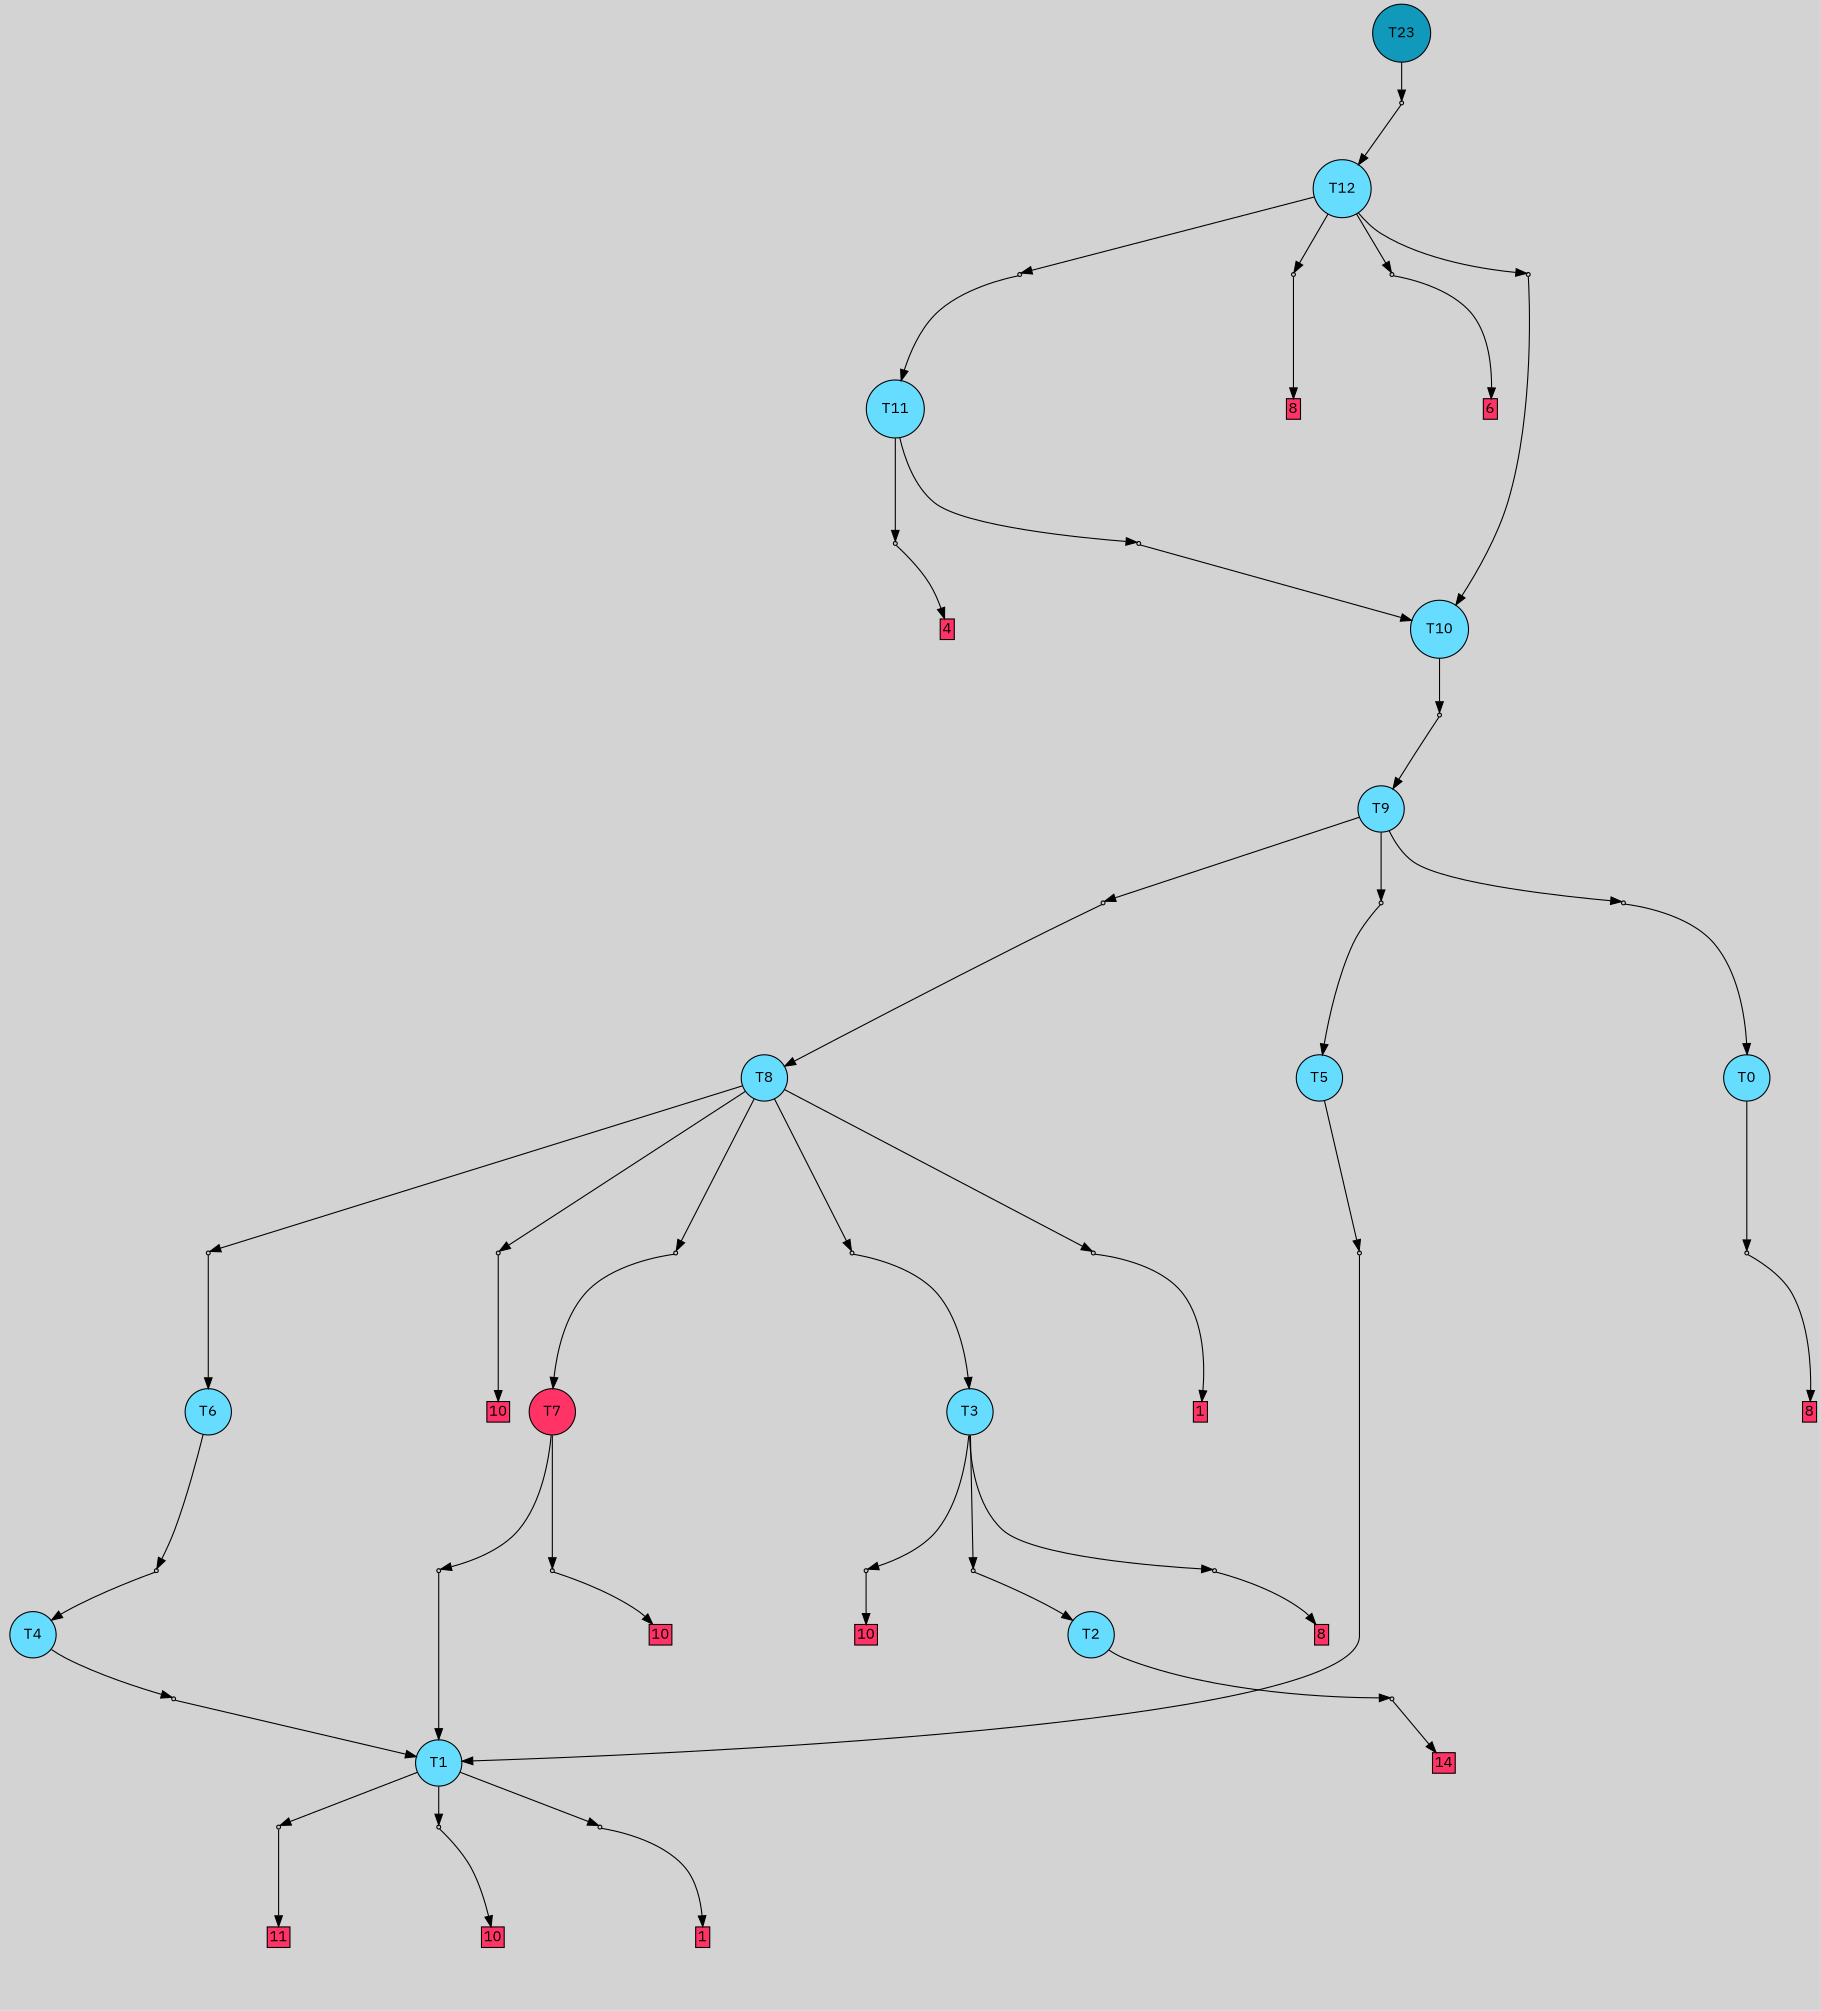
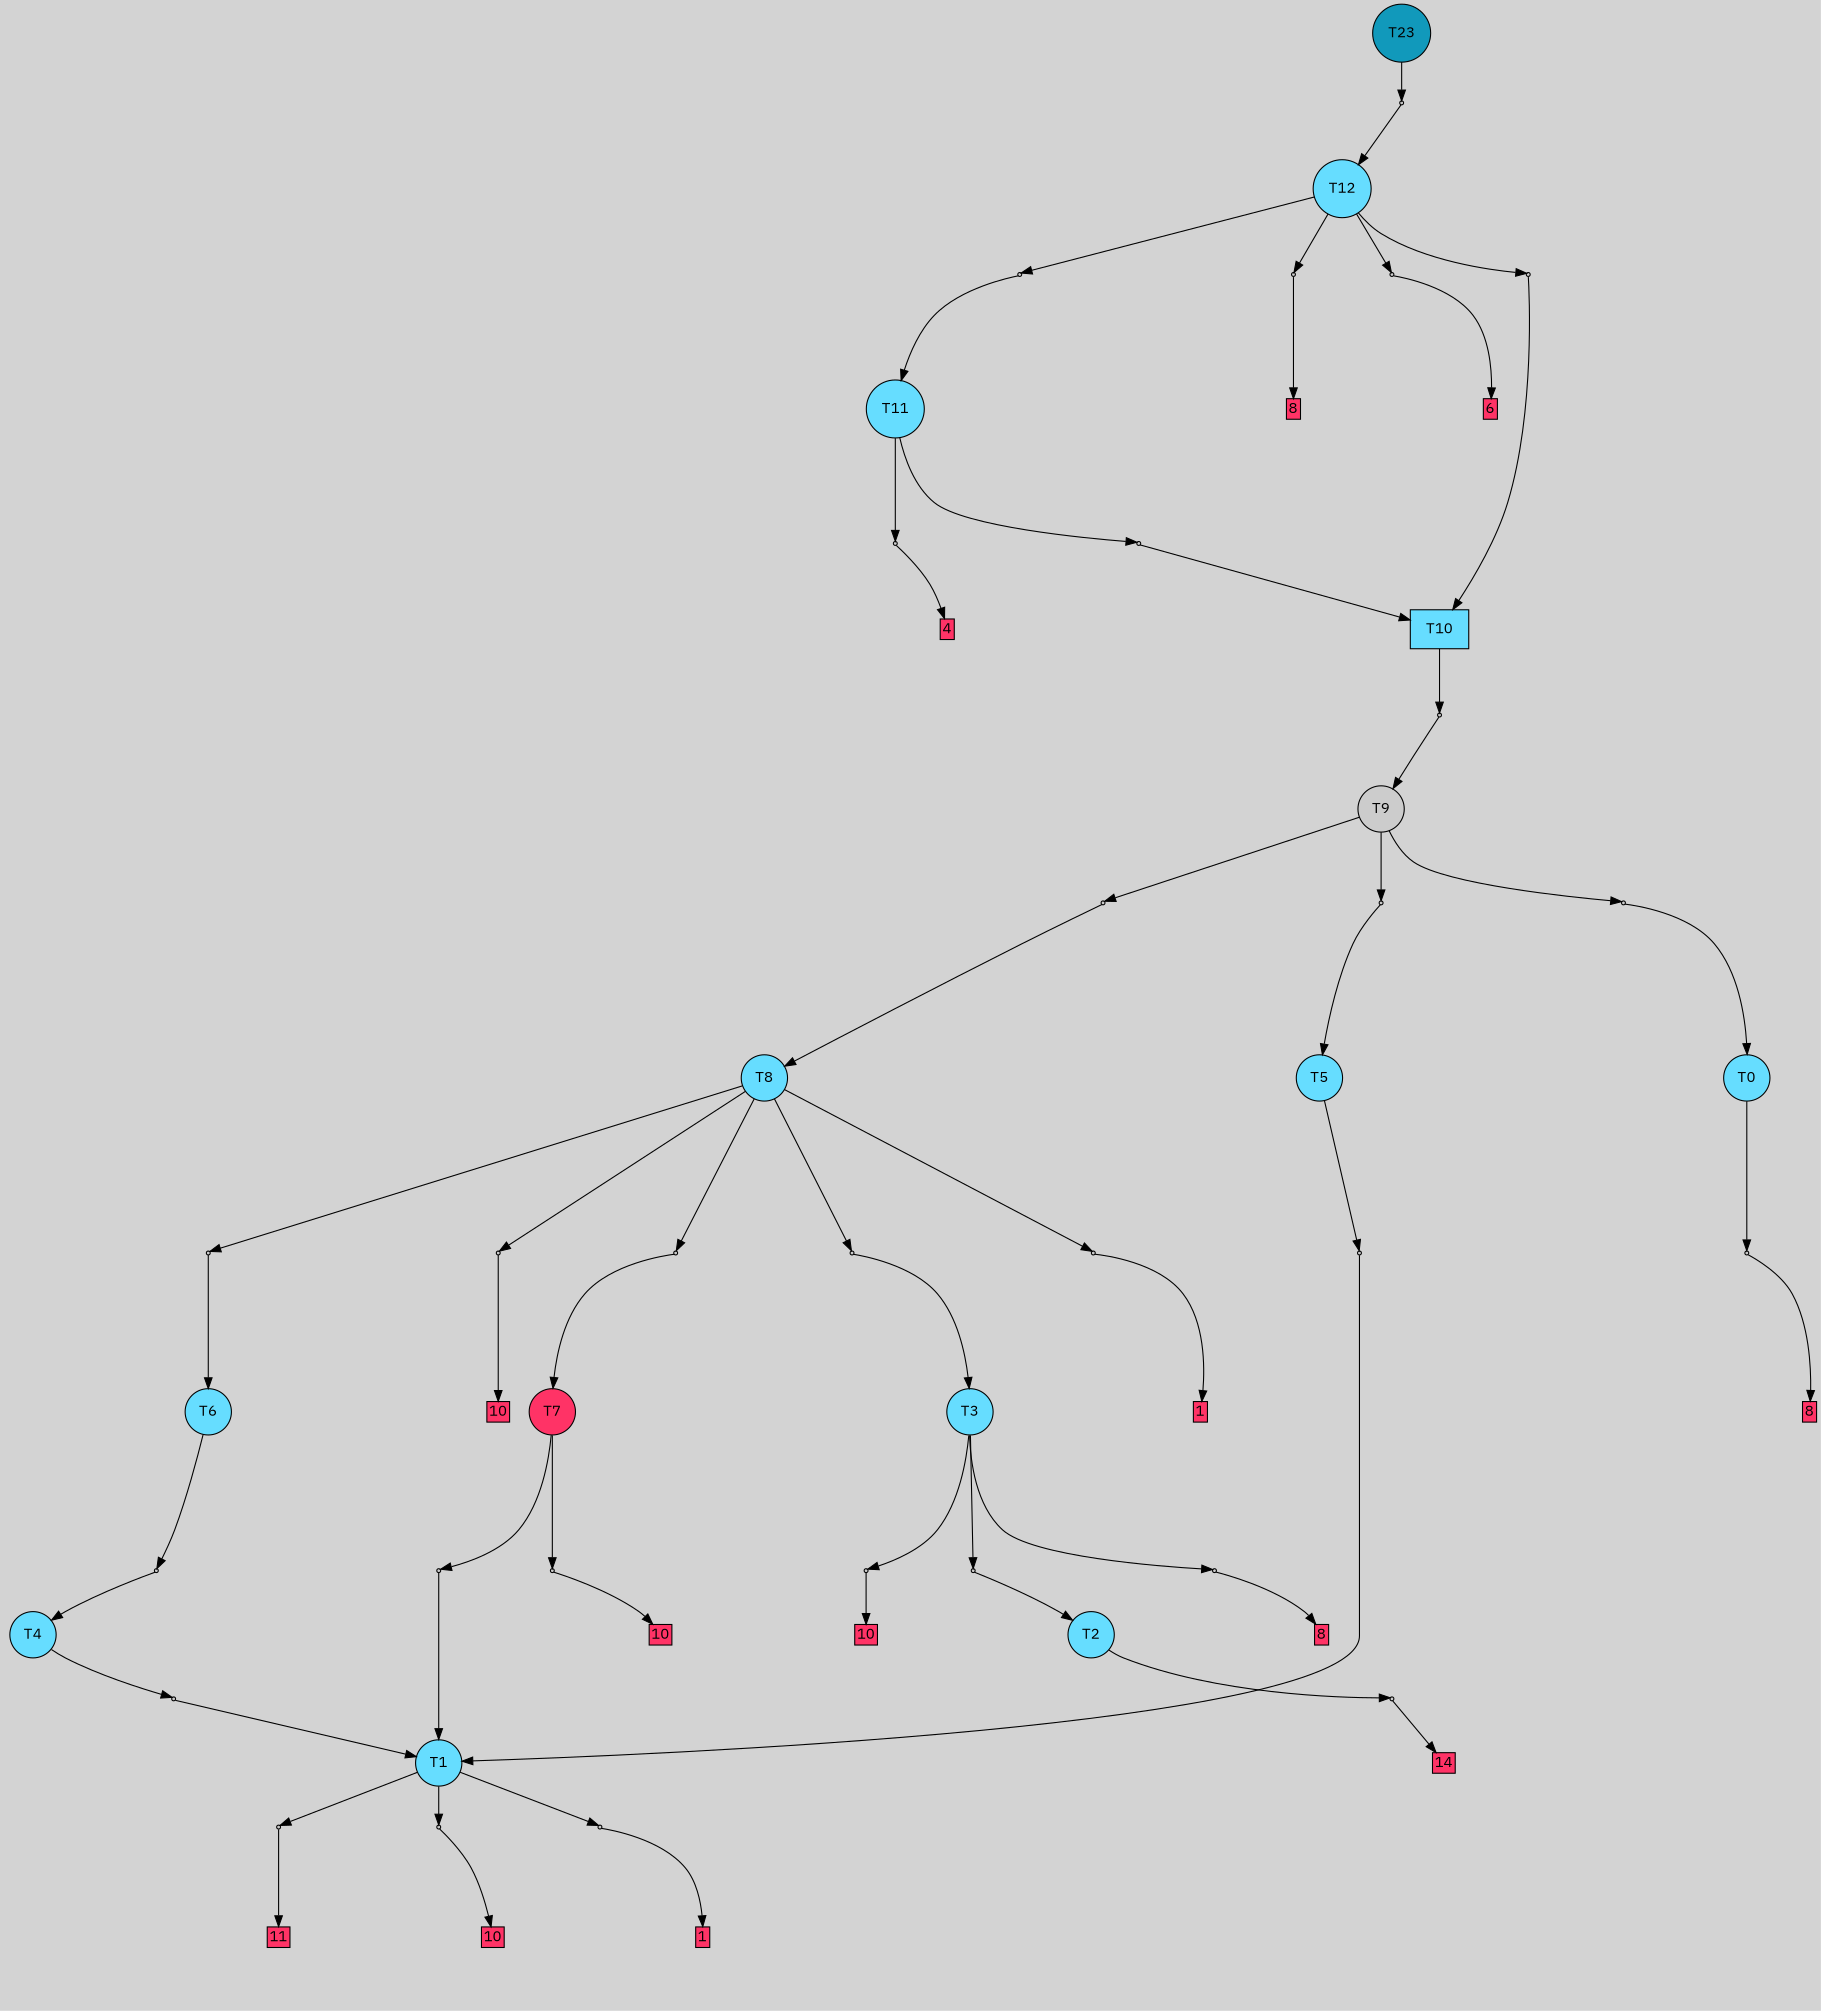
node "T10": shape circle -> box
node "T9": fillcolor #66ddff -> #cccccc
